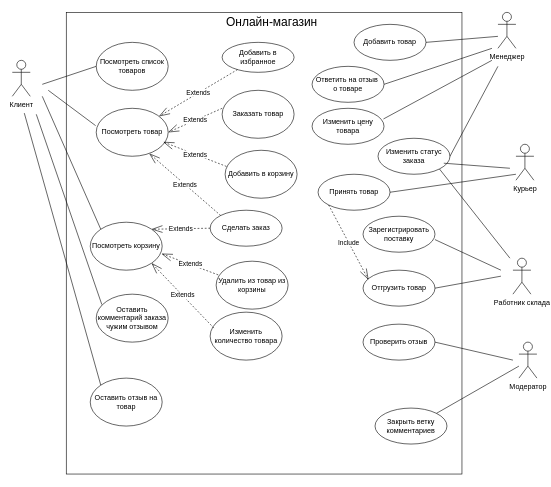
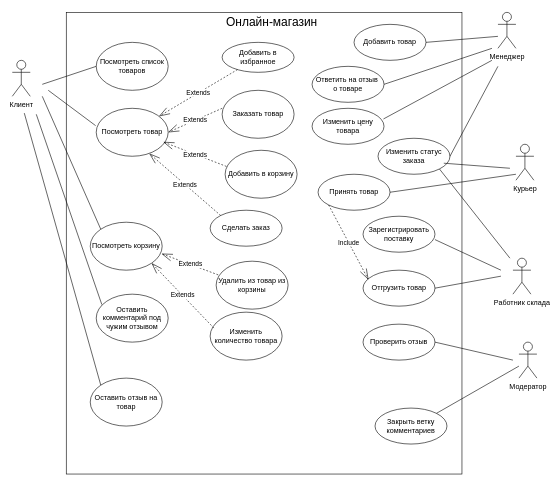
edge "Сделать заказ" -> "Посмотреть корзину": removed, label "Extends"
node "Оставить комментарий заказа чужим отзывом": label "Оставить комментарий заказа чужим отзывом" -> "Оставить комментарий под чужим отзывом"
